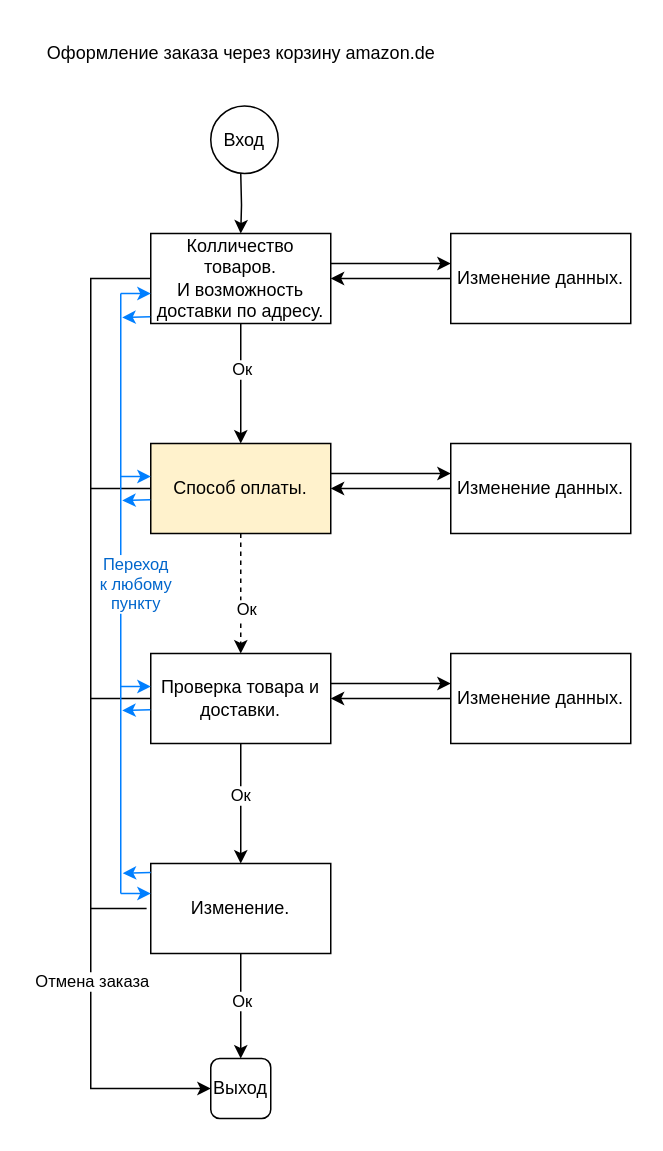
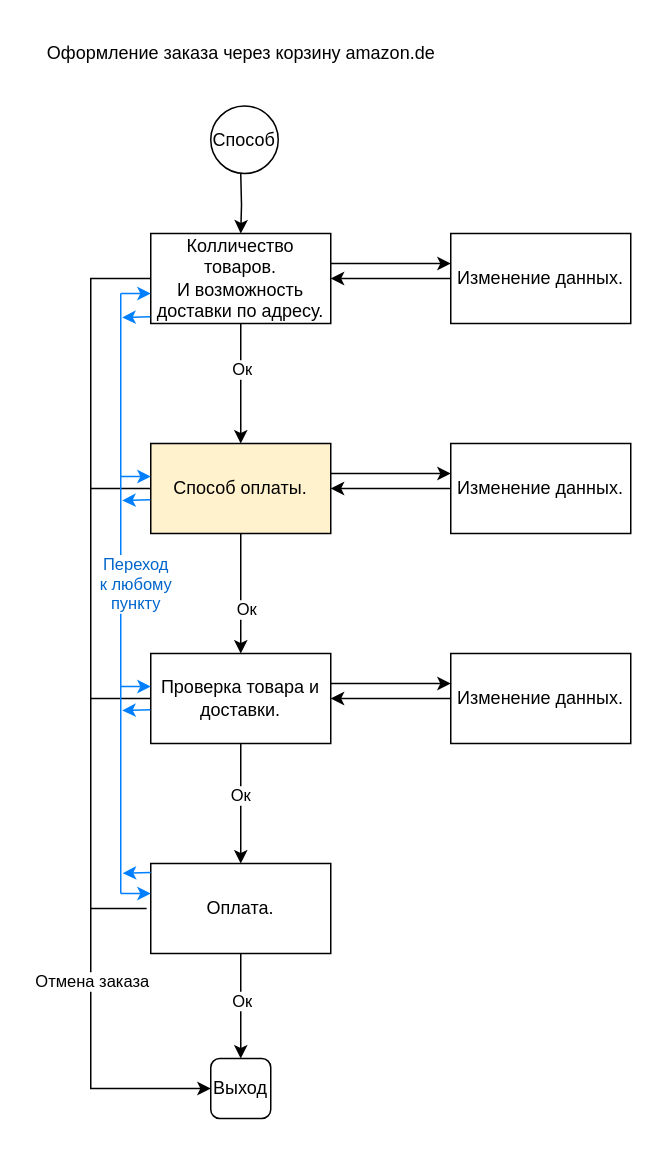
node "Вход": label "Вход" -> "Способ"
edge "Способ оплаты." -> "Проверка товара и доставки.": style dashed -> solid
node "Изменение.": label "Изменение." -> "Оплата."
